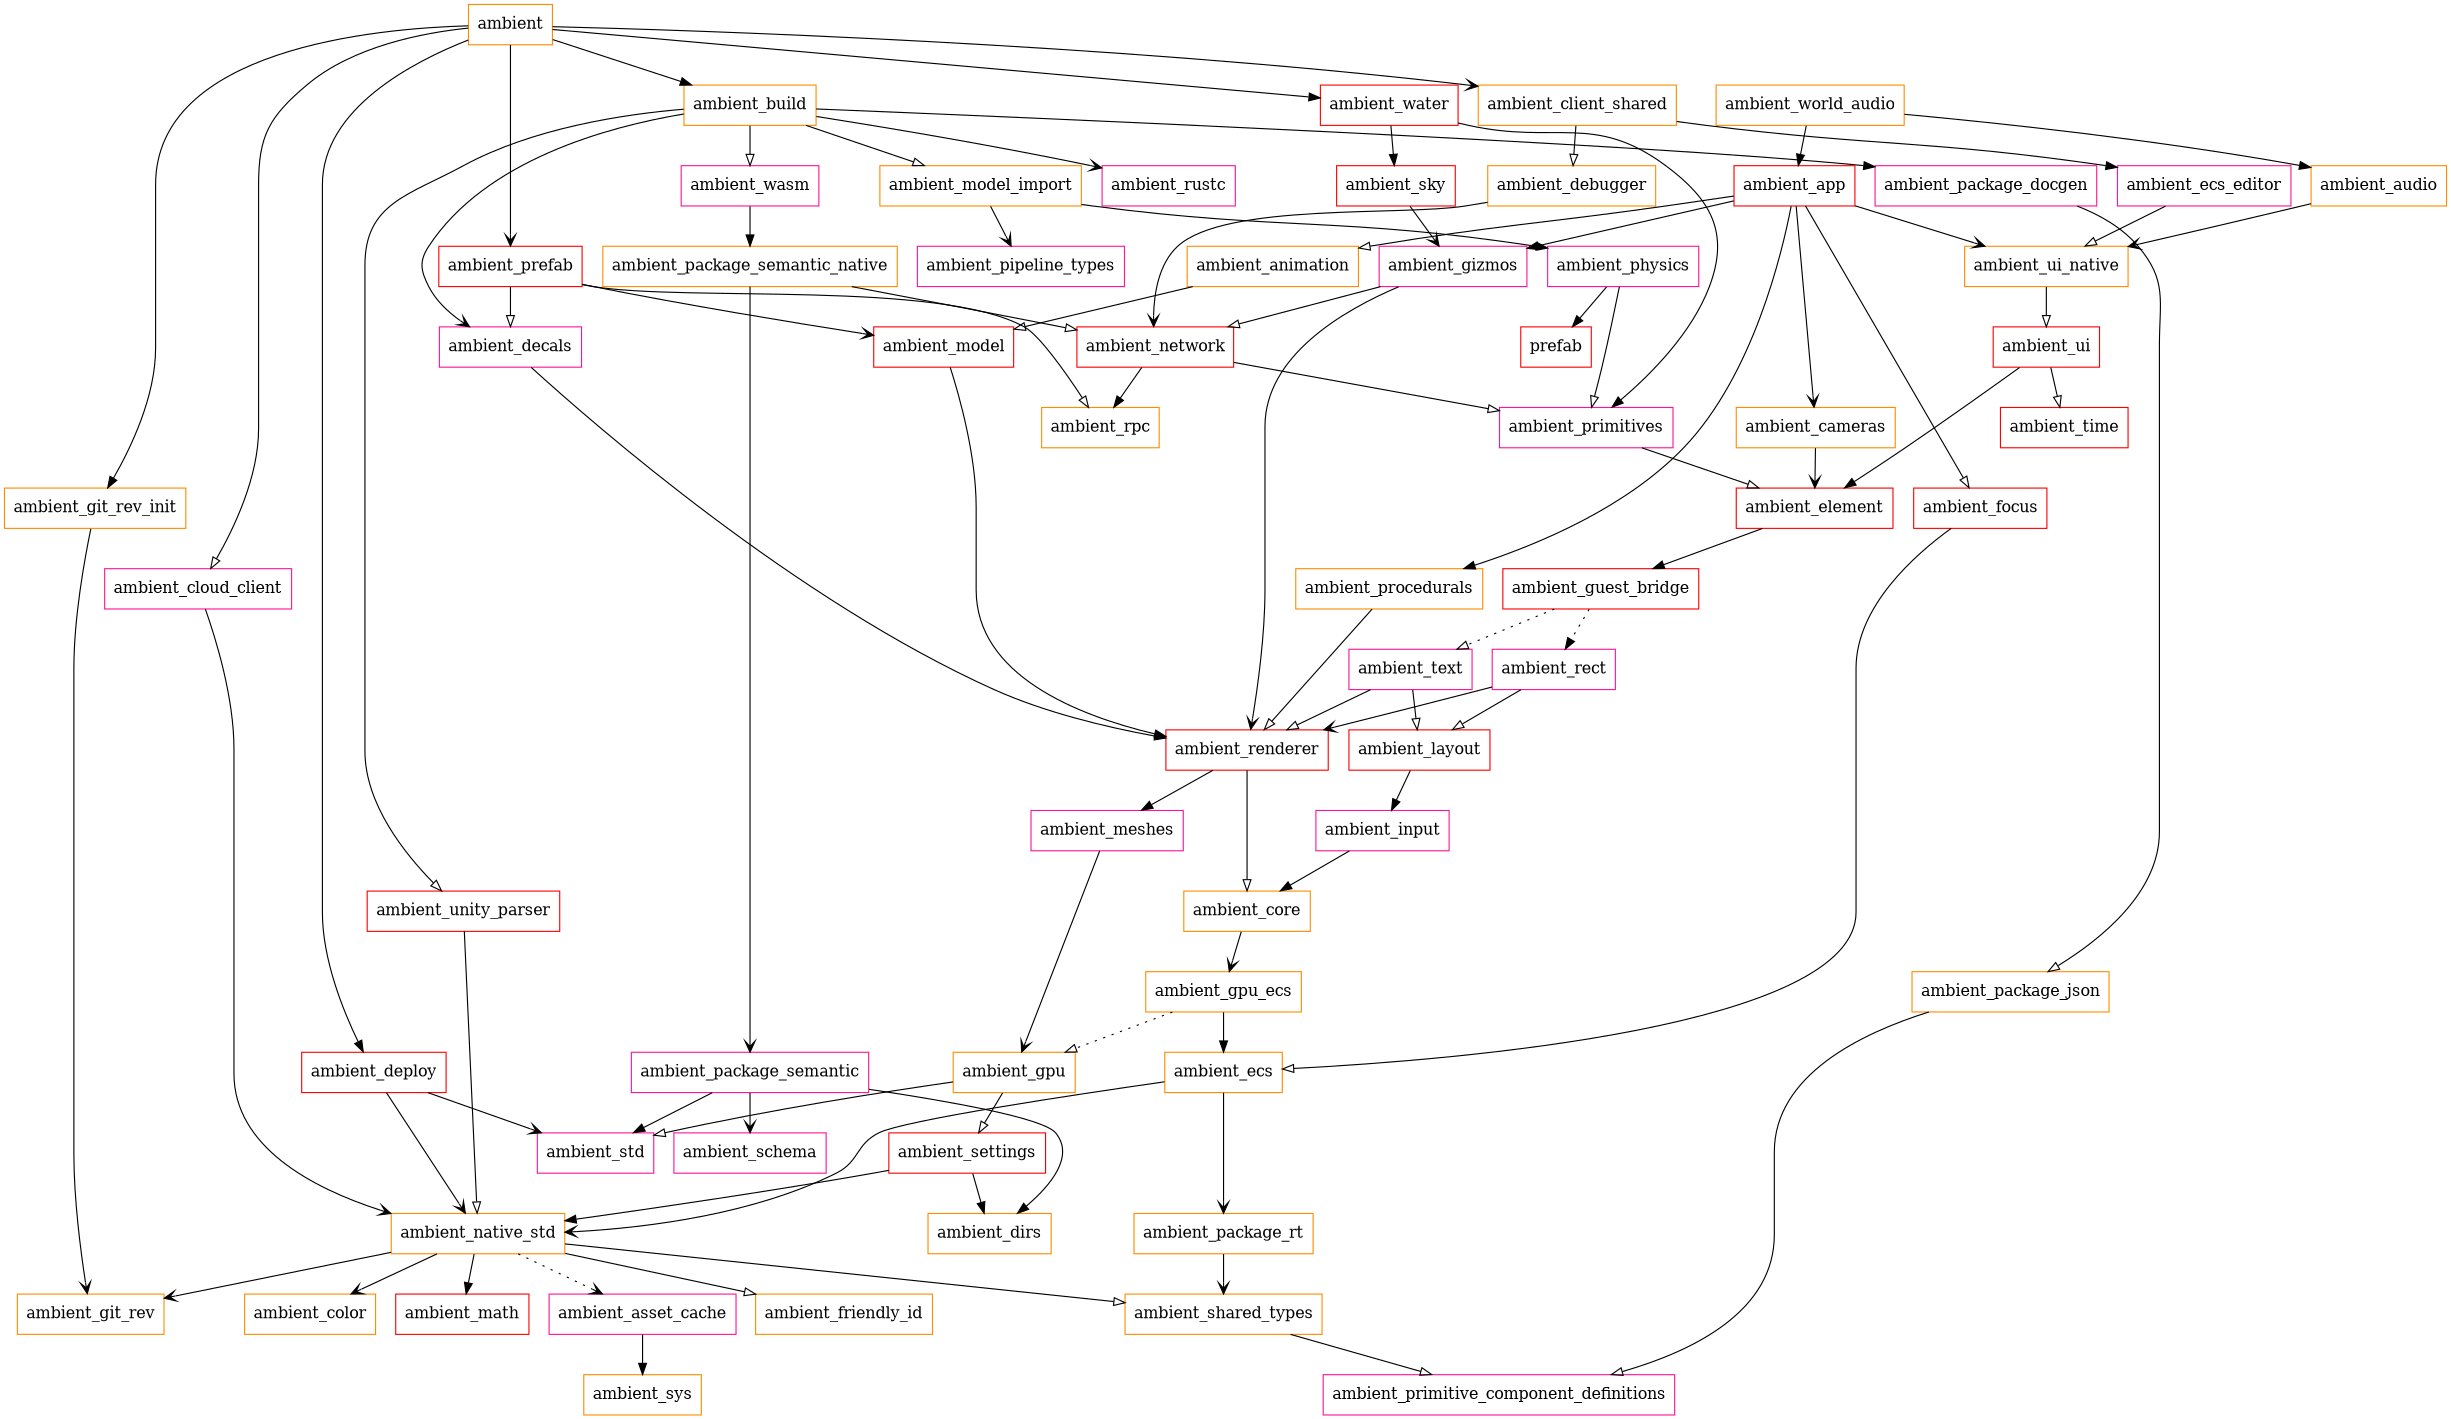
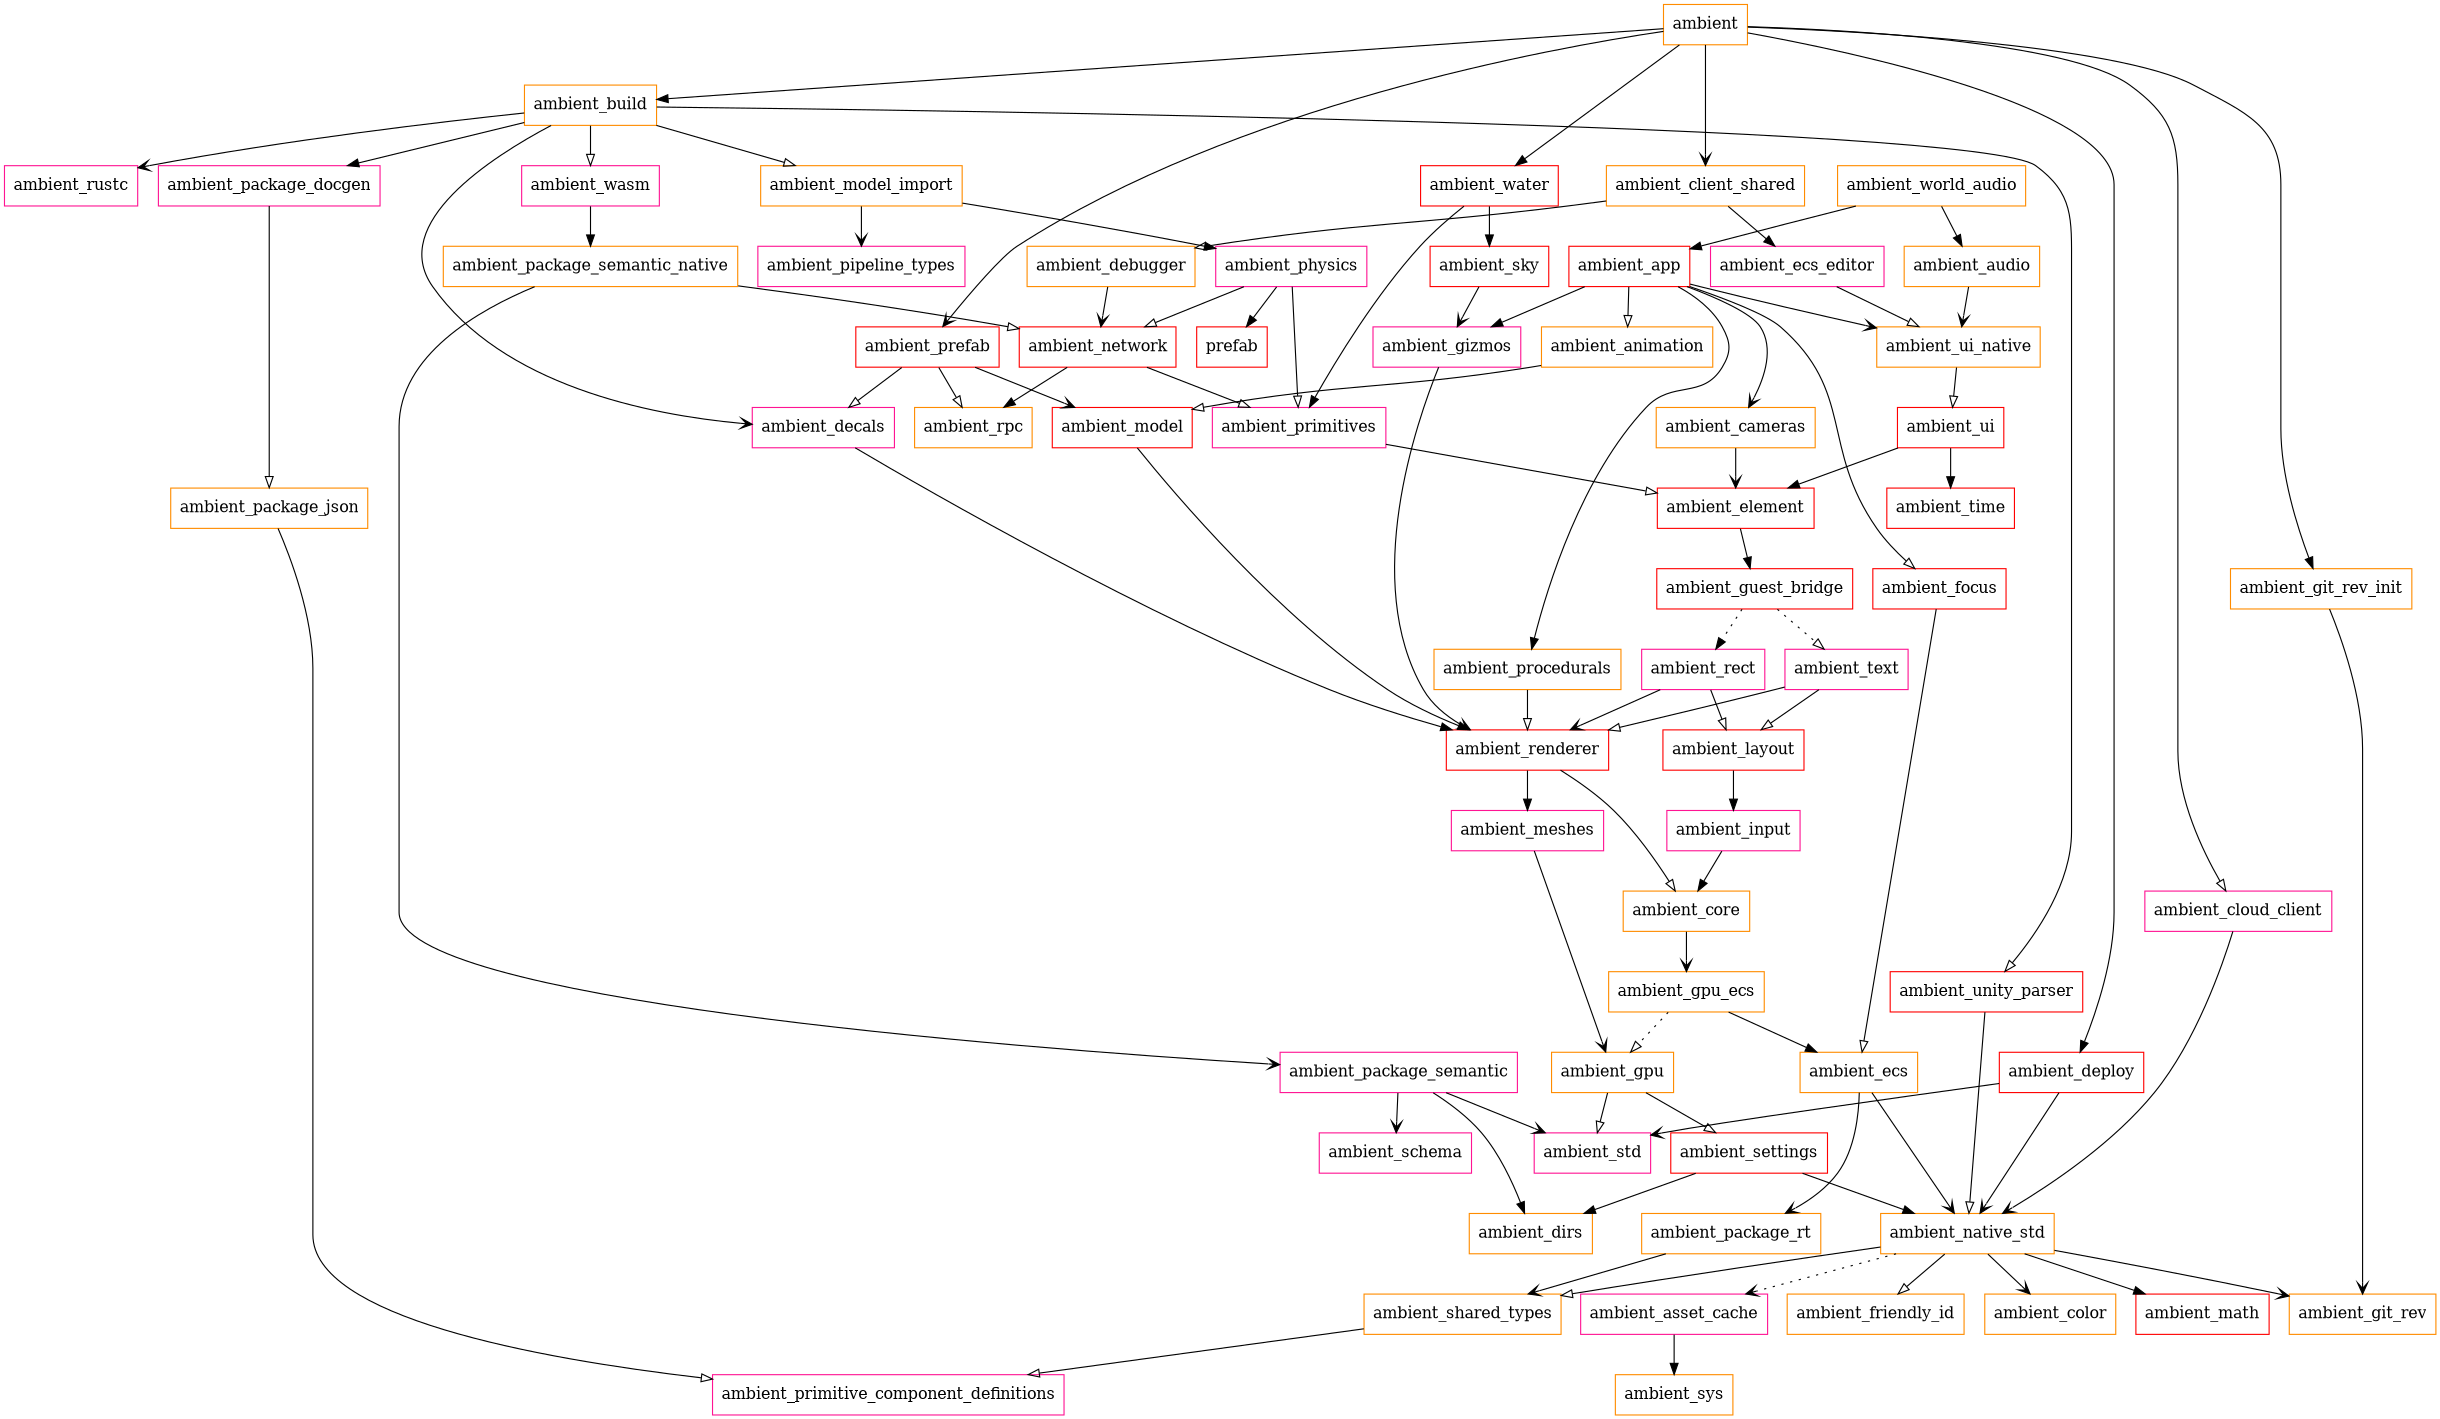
edge "ambient_gizmos" -> "ambient_network": now "ambient_physics" -> "ambient_network"
edge "ambient_ui" -> "ambient_time": arrowhead onormal -> normal
edge "ambient_package_semantic" -> "ambient_std": arrowhead normal -> vee
